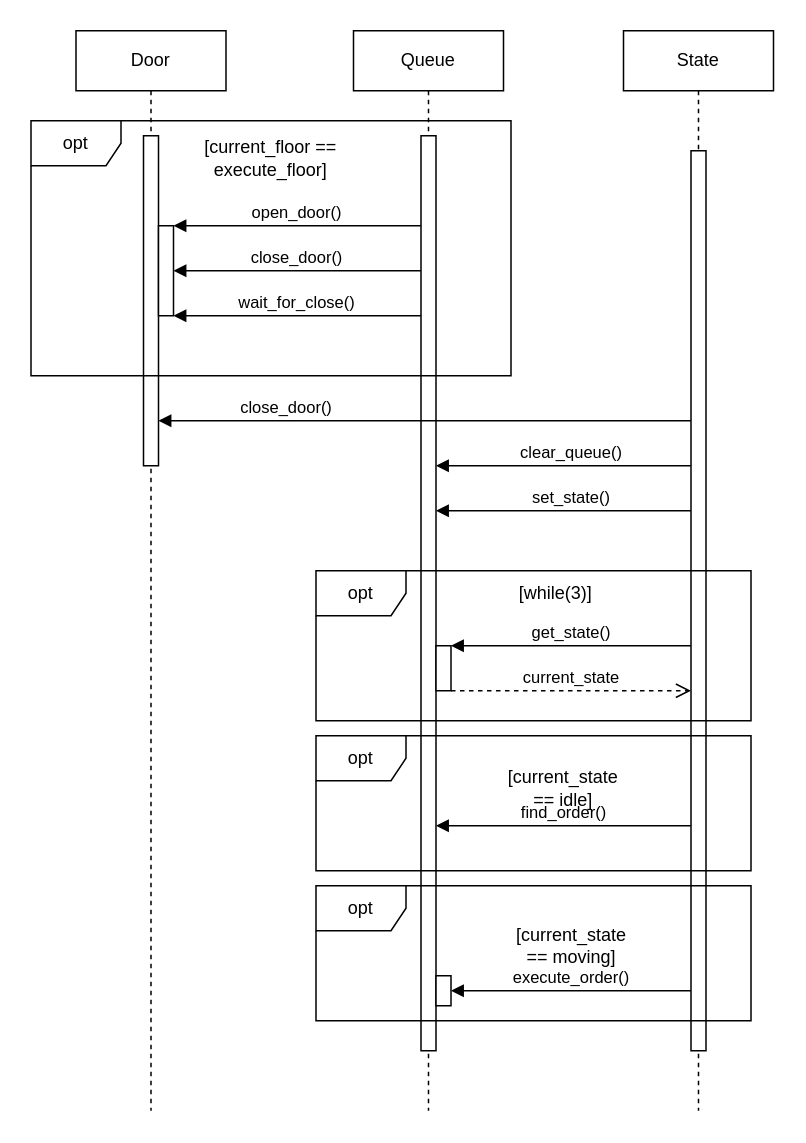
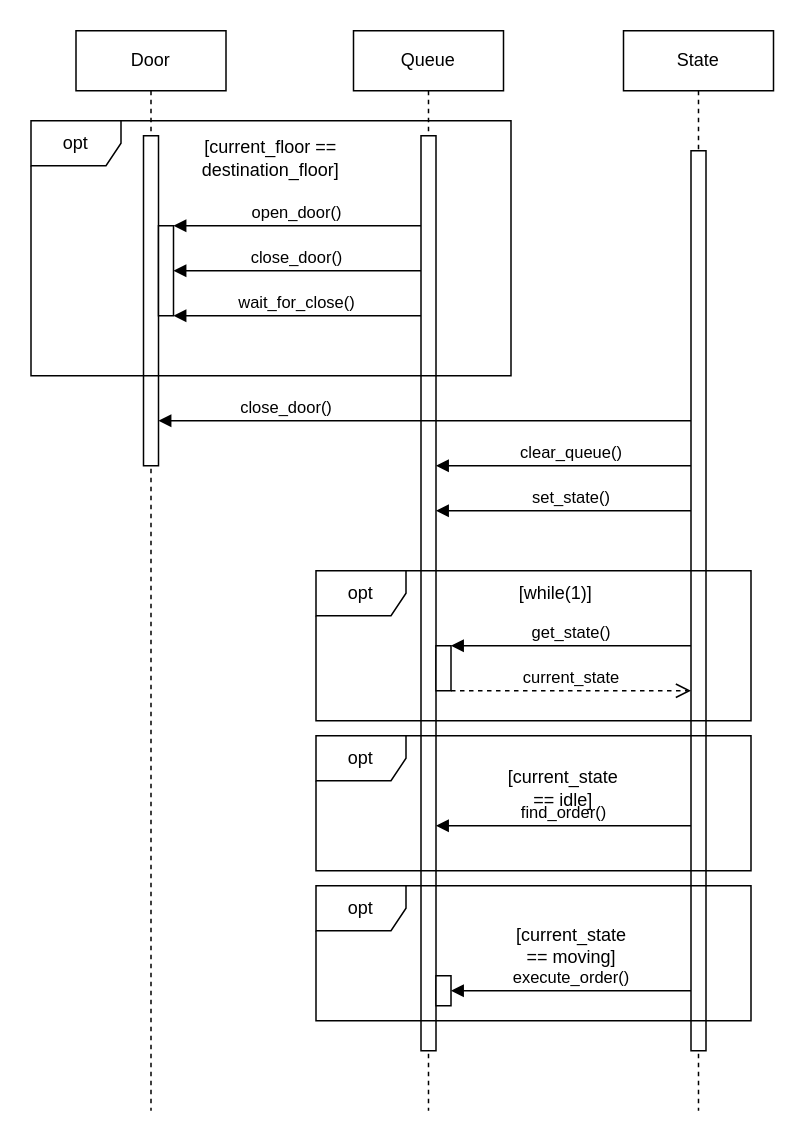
node "[current_floor == execute_floor]": label "[current_floor == execute_floor]" -> "[current_floor == destination_floor]"
node "[while(3)]": label "[while(3)]" -> "[while(1)]"
